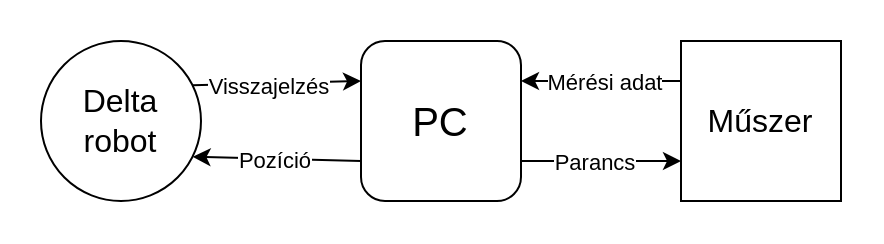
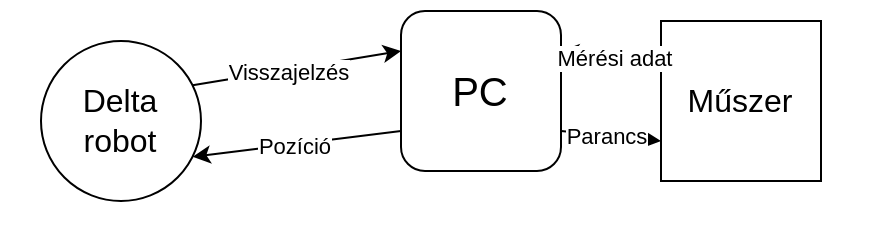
node "PC": moved (441, 121) -> (481, 91)
node "Műszer": moved (761, 121) -> (741, 101)
